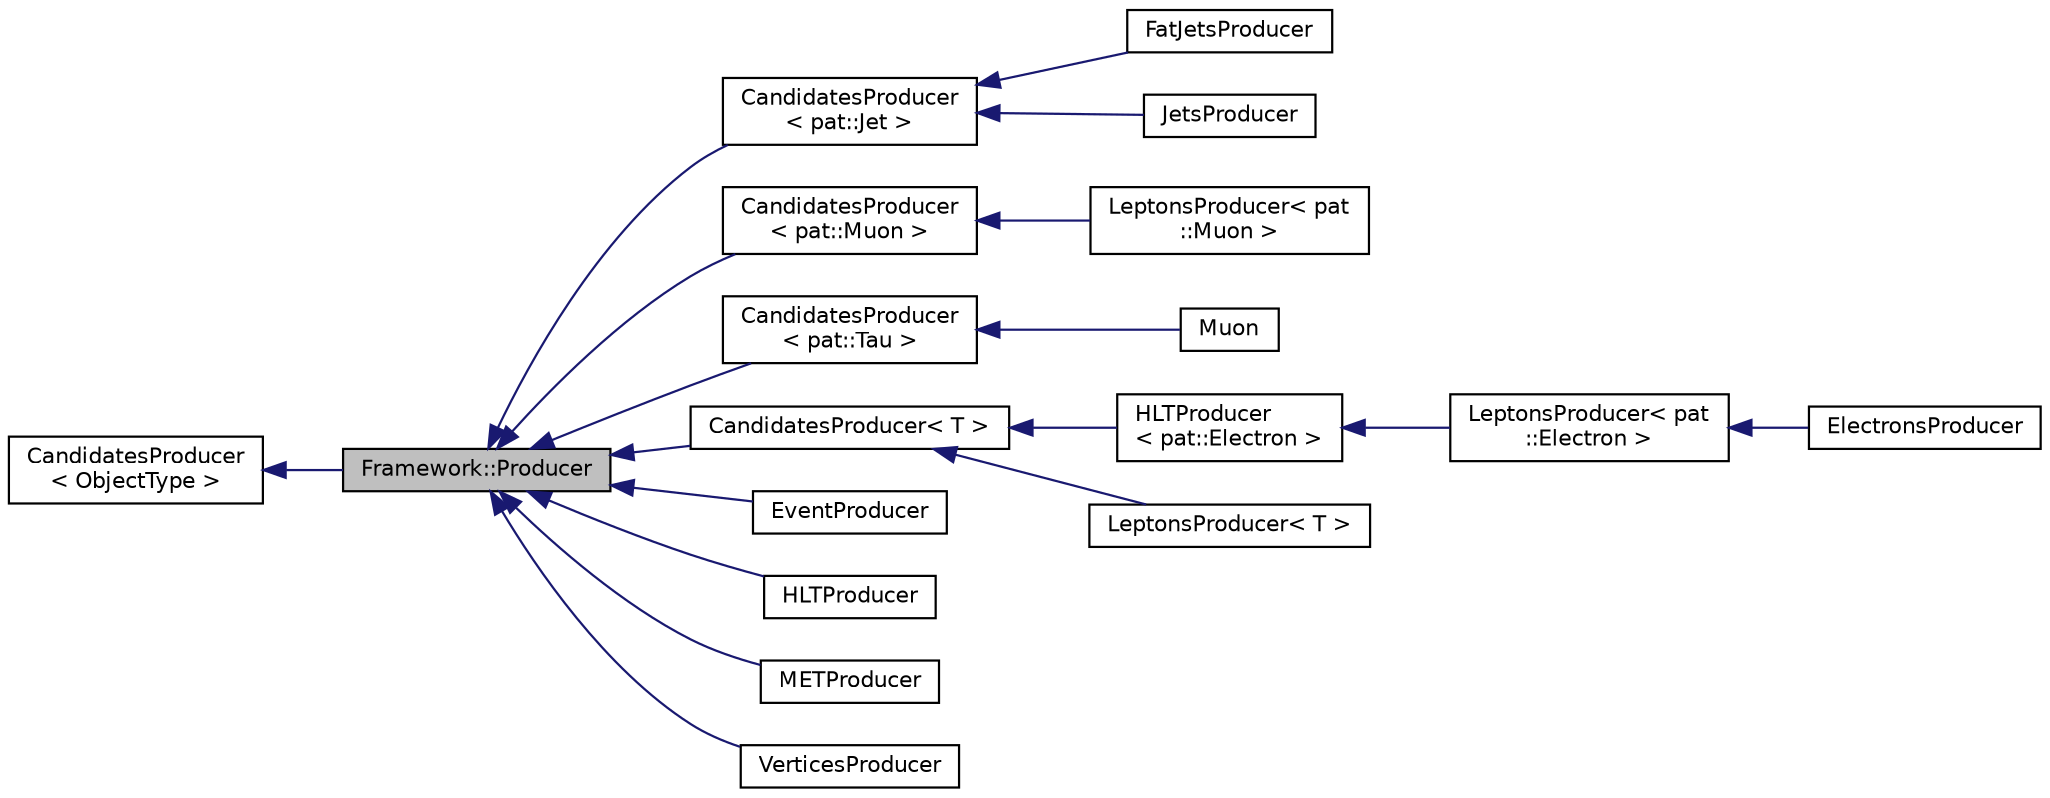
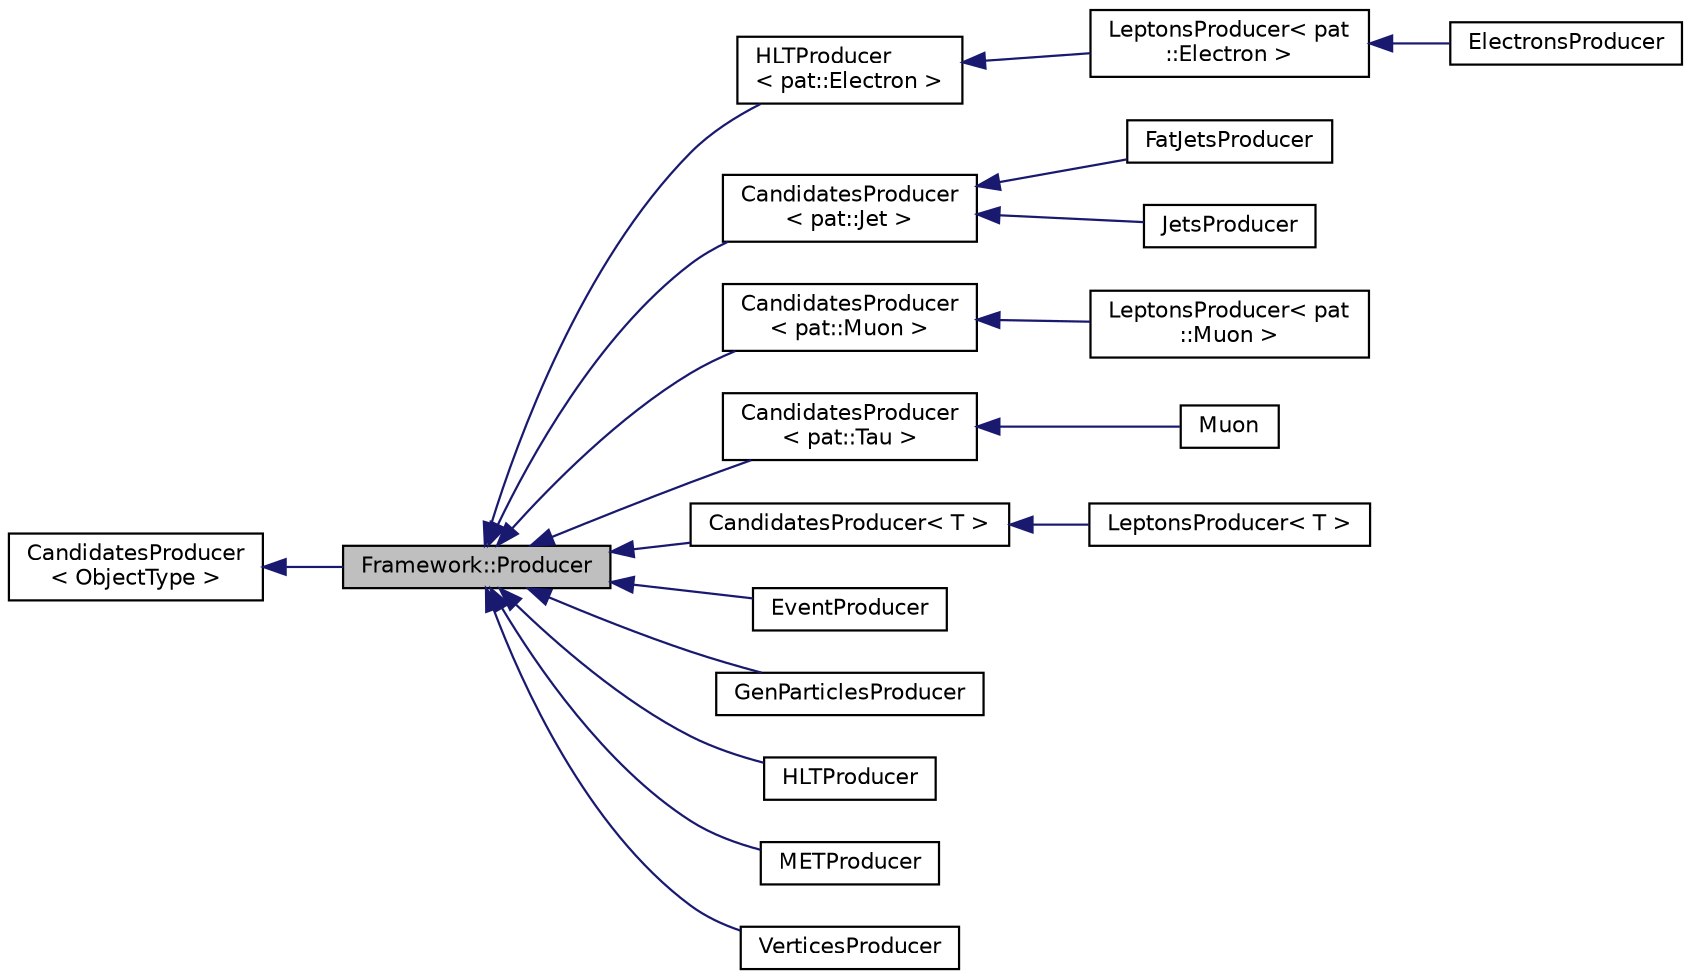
edge "HLTProducer < pat::Electron >" -> "CandidatesProducer< T >": now "HLTProducer < pat::Electron >" -> "Framework::Producer"
node "GenParticlesProducer": added
